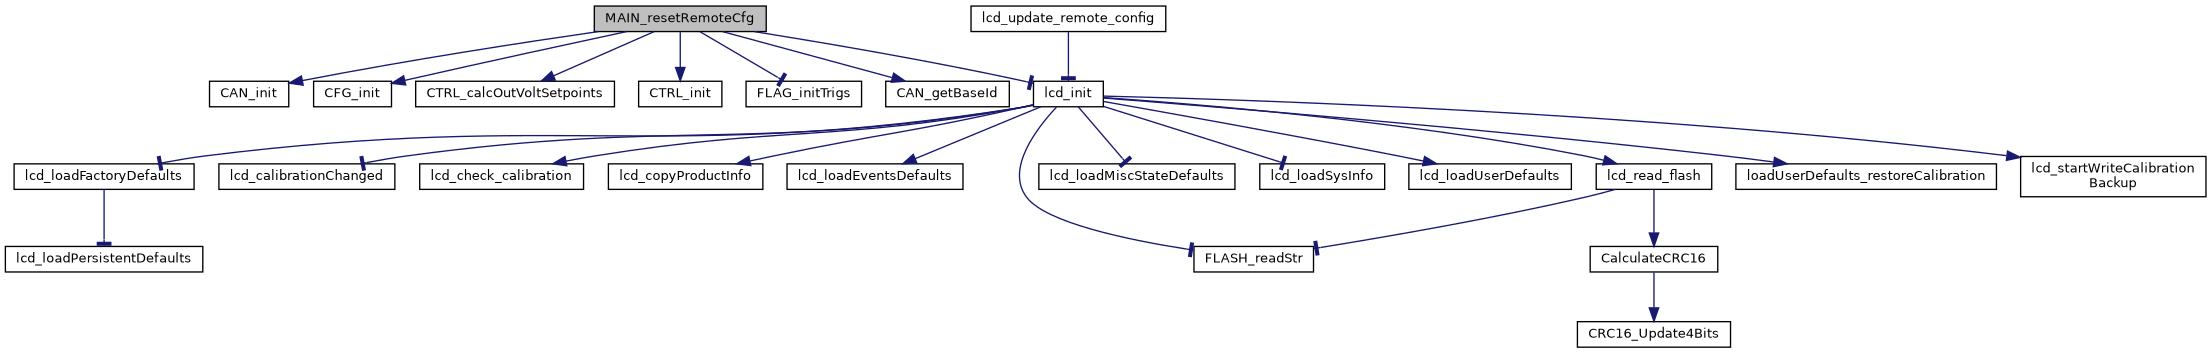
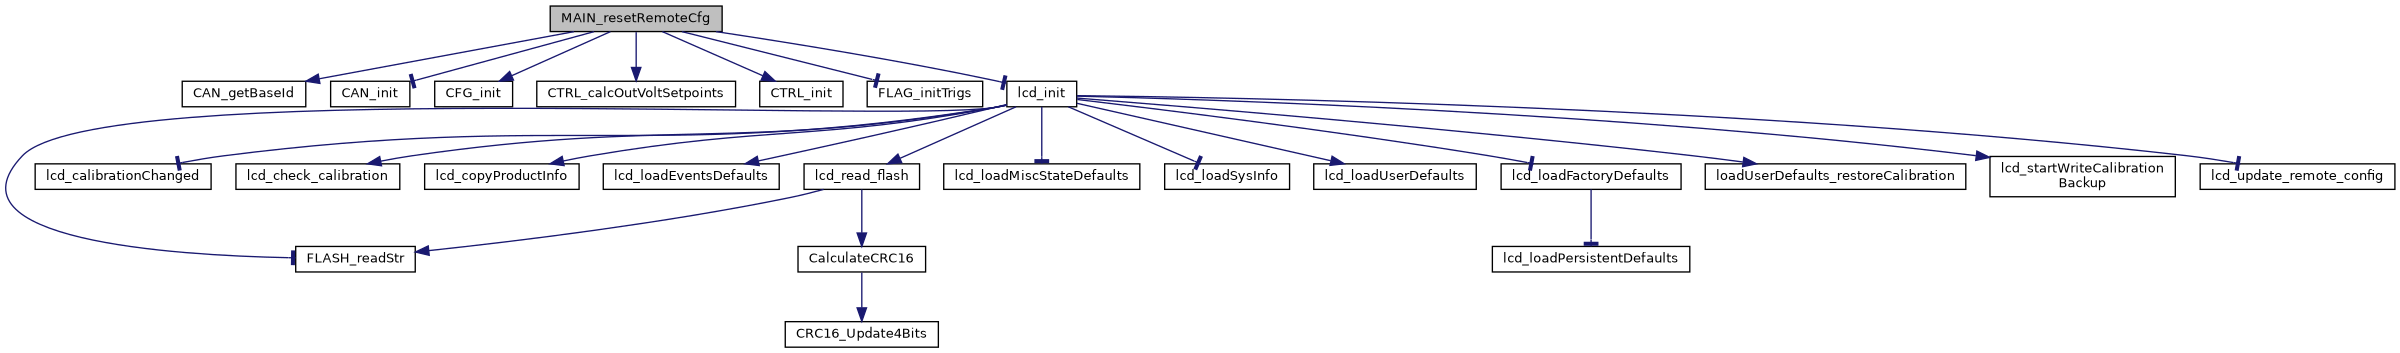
edge "lcd_update_remote_config" -> "lcd_init": reversed
edge "MAIN_resetRemoteCfg" -> "CAN_init": arrowhead normal -> tee
edge "lcd_read_flash" -> "FLASH_readStr": arrowhead tee -> normal
